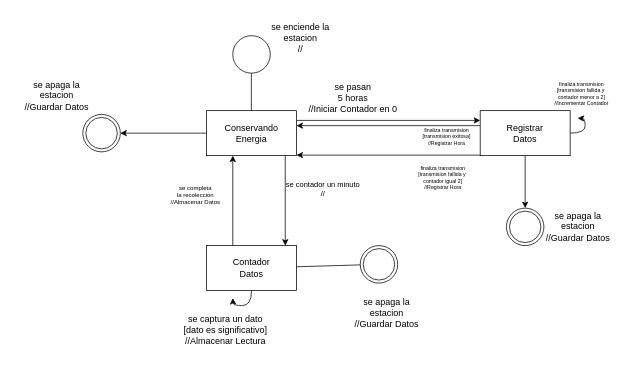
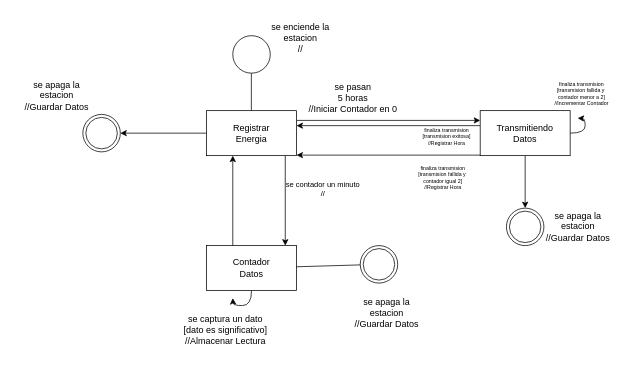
node "Conservando Energia": label "Conservando Energia" -> "Registrar Energia"
node "Registrar Datos": label "Registrar Datos" -> "Transmitiendo Datos"
node "se completa la recoleccion //Almacenar Datos": removed
